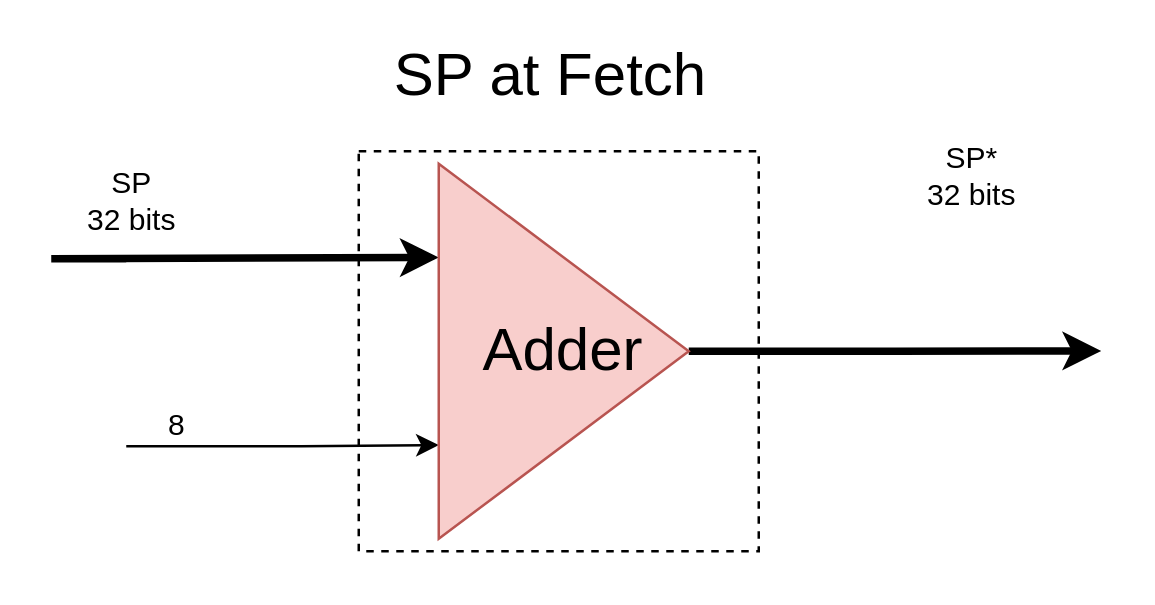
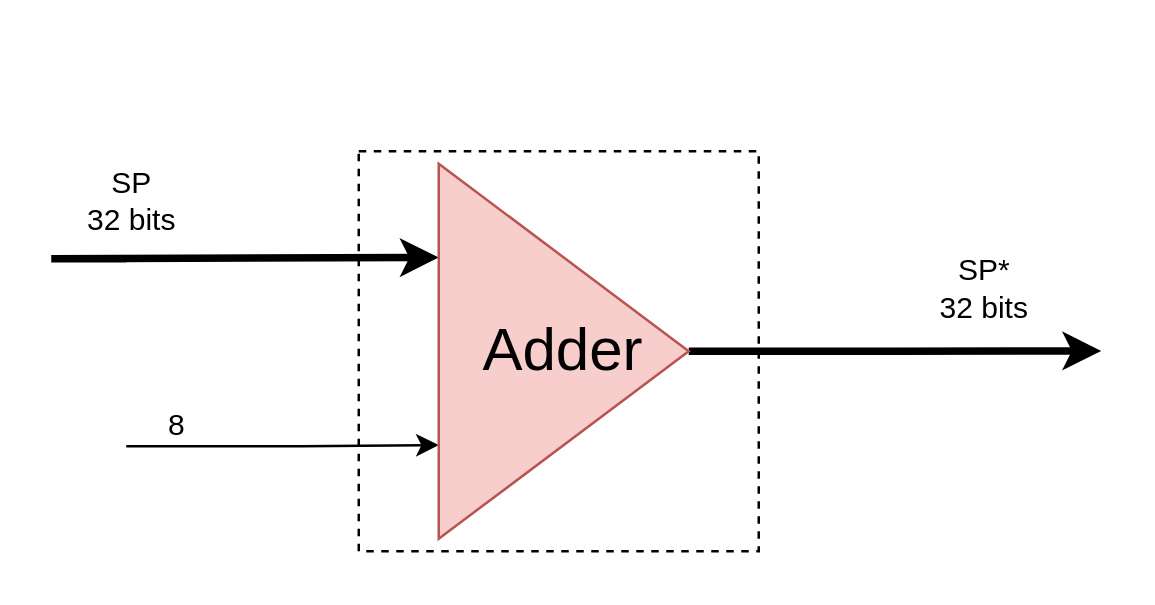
node "SP at Fetch": removed
node "SP* 32 bits": moved (971, 176) -> (984, 289)
